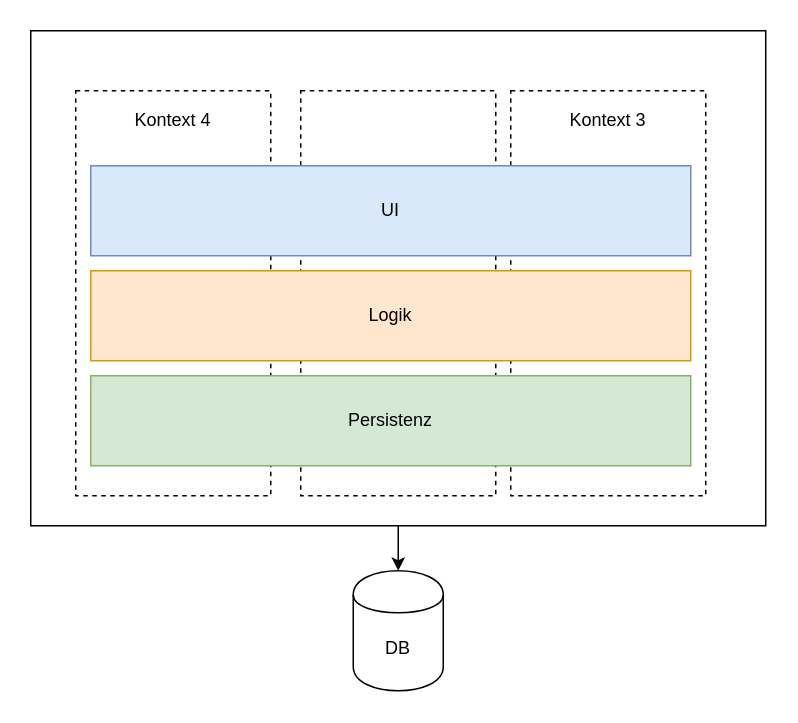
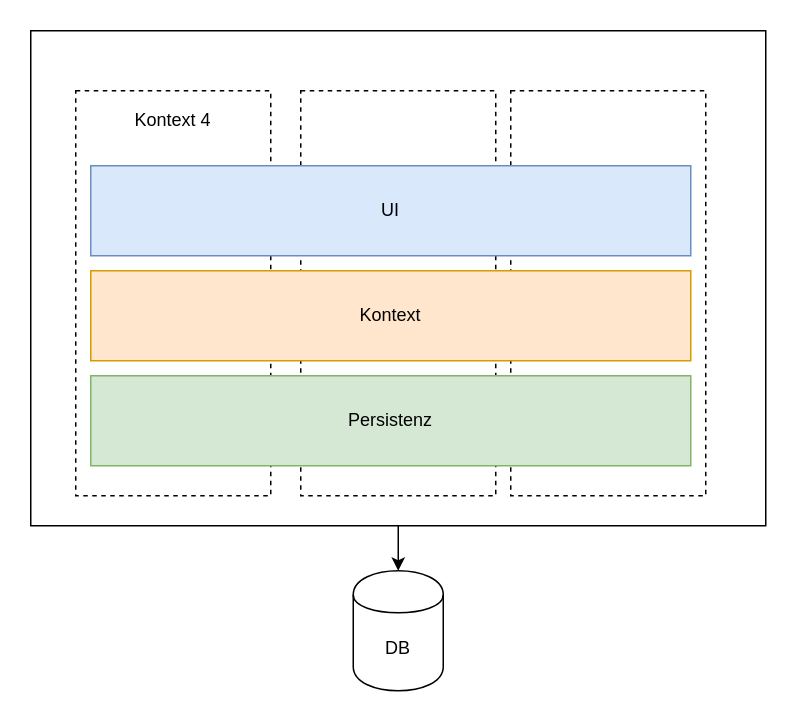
node "Kontext 3": removed
node "Logik": label "Logik" -> "Kontext"
